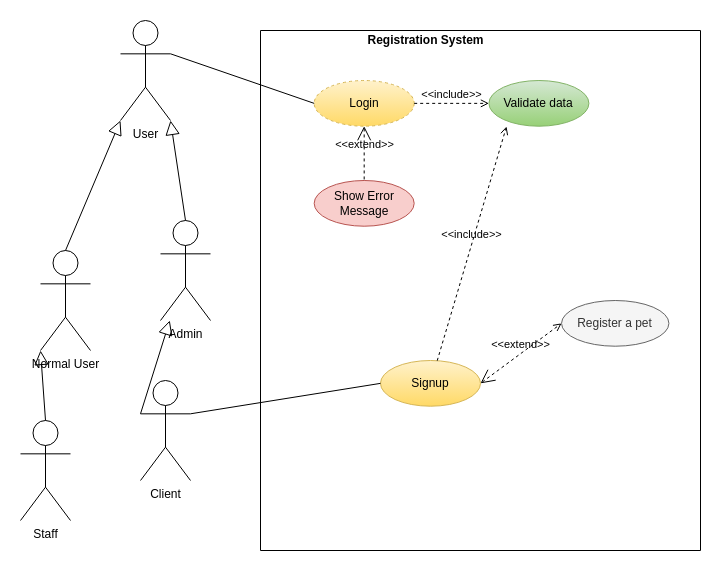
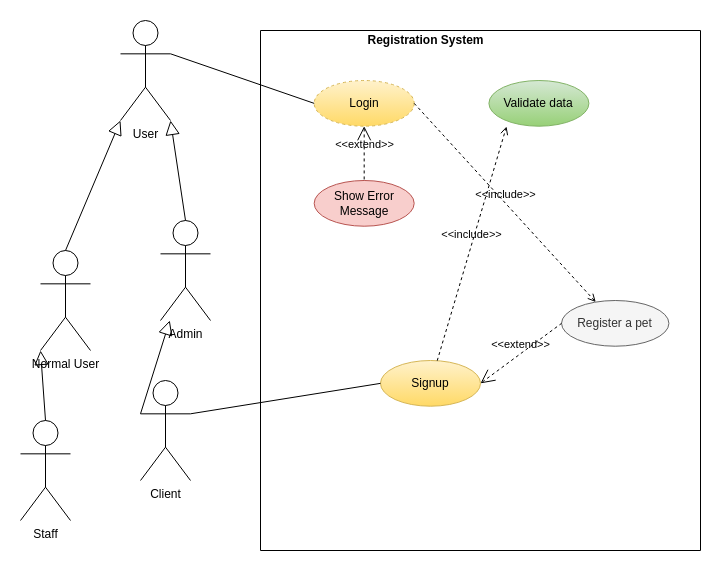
edge "Login" -> "Validate data": now "Login" -> "Register a pet"
edge "Register a pet" -- "Signup": arrowhead open -> none
